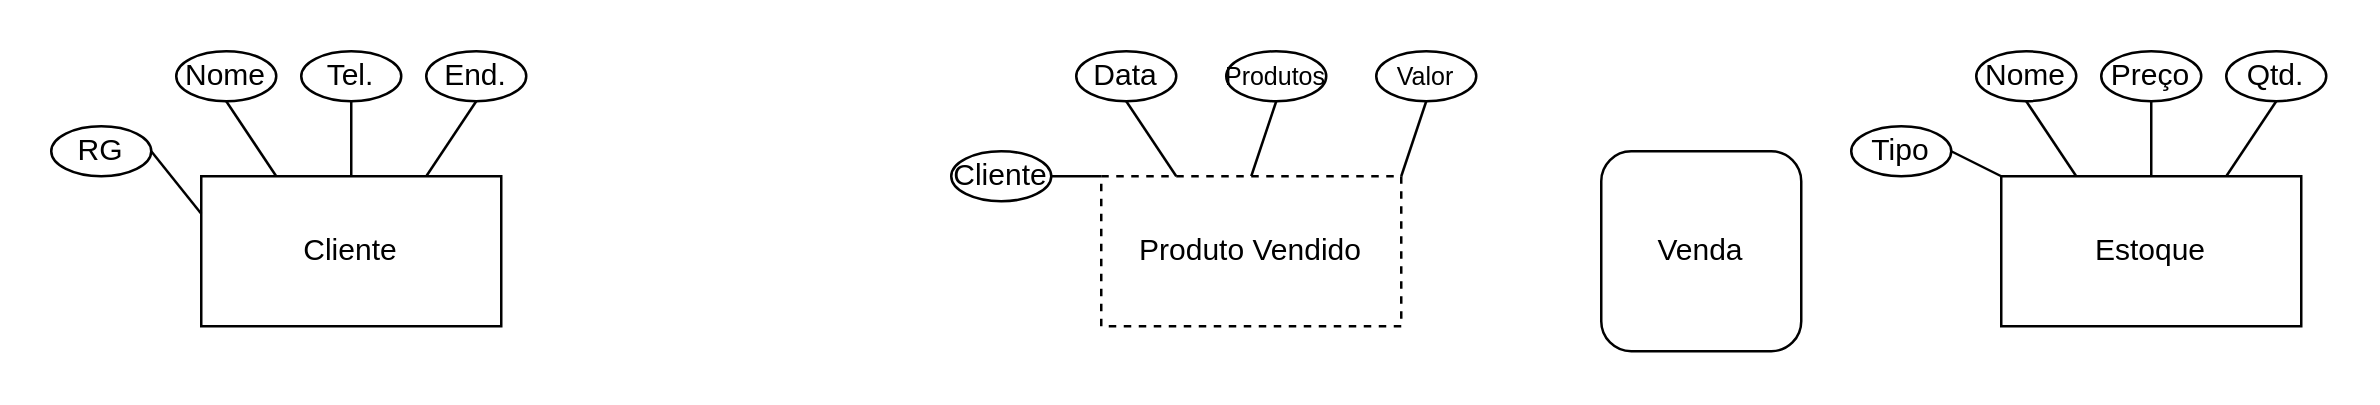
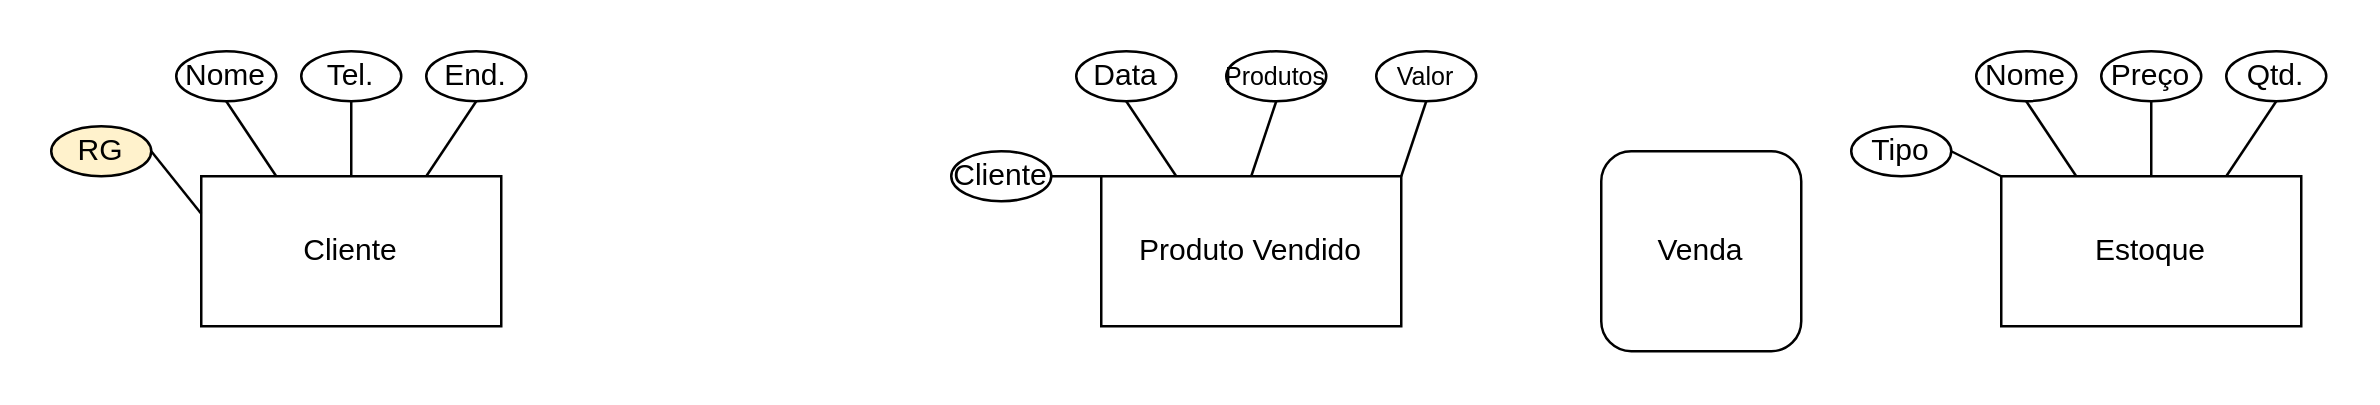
node "RG": fillcolor #ffffff -> #fff2cc
node "Produto Vendido": style dashed -> solid
